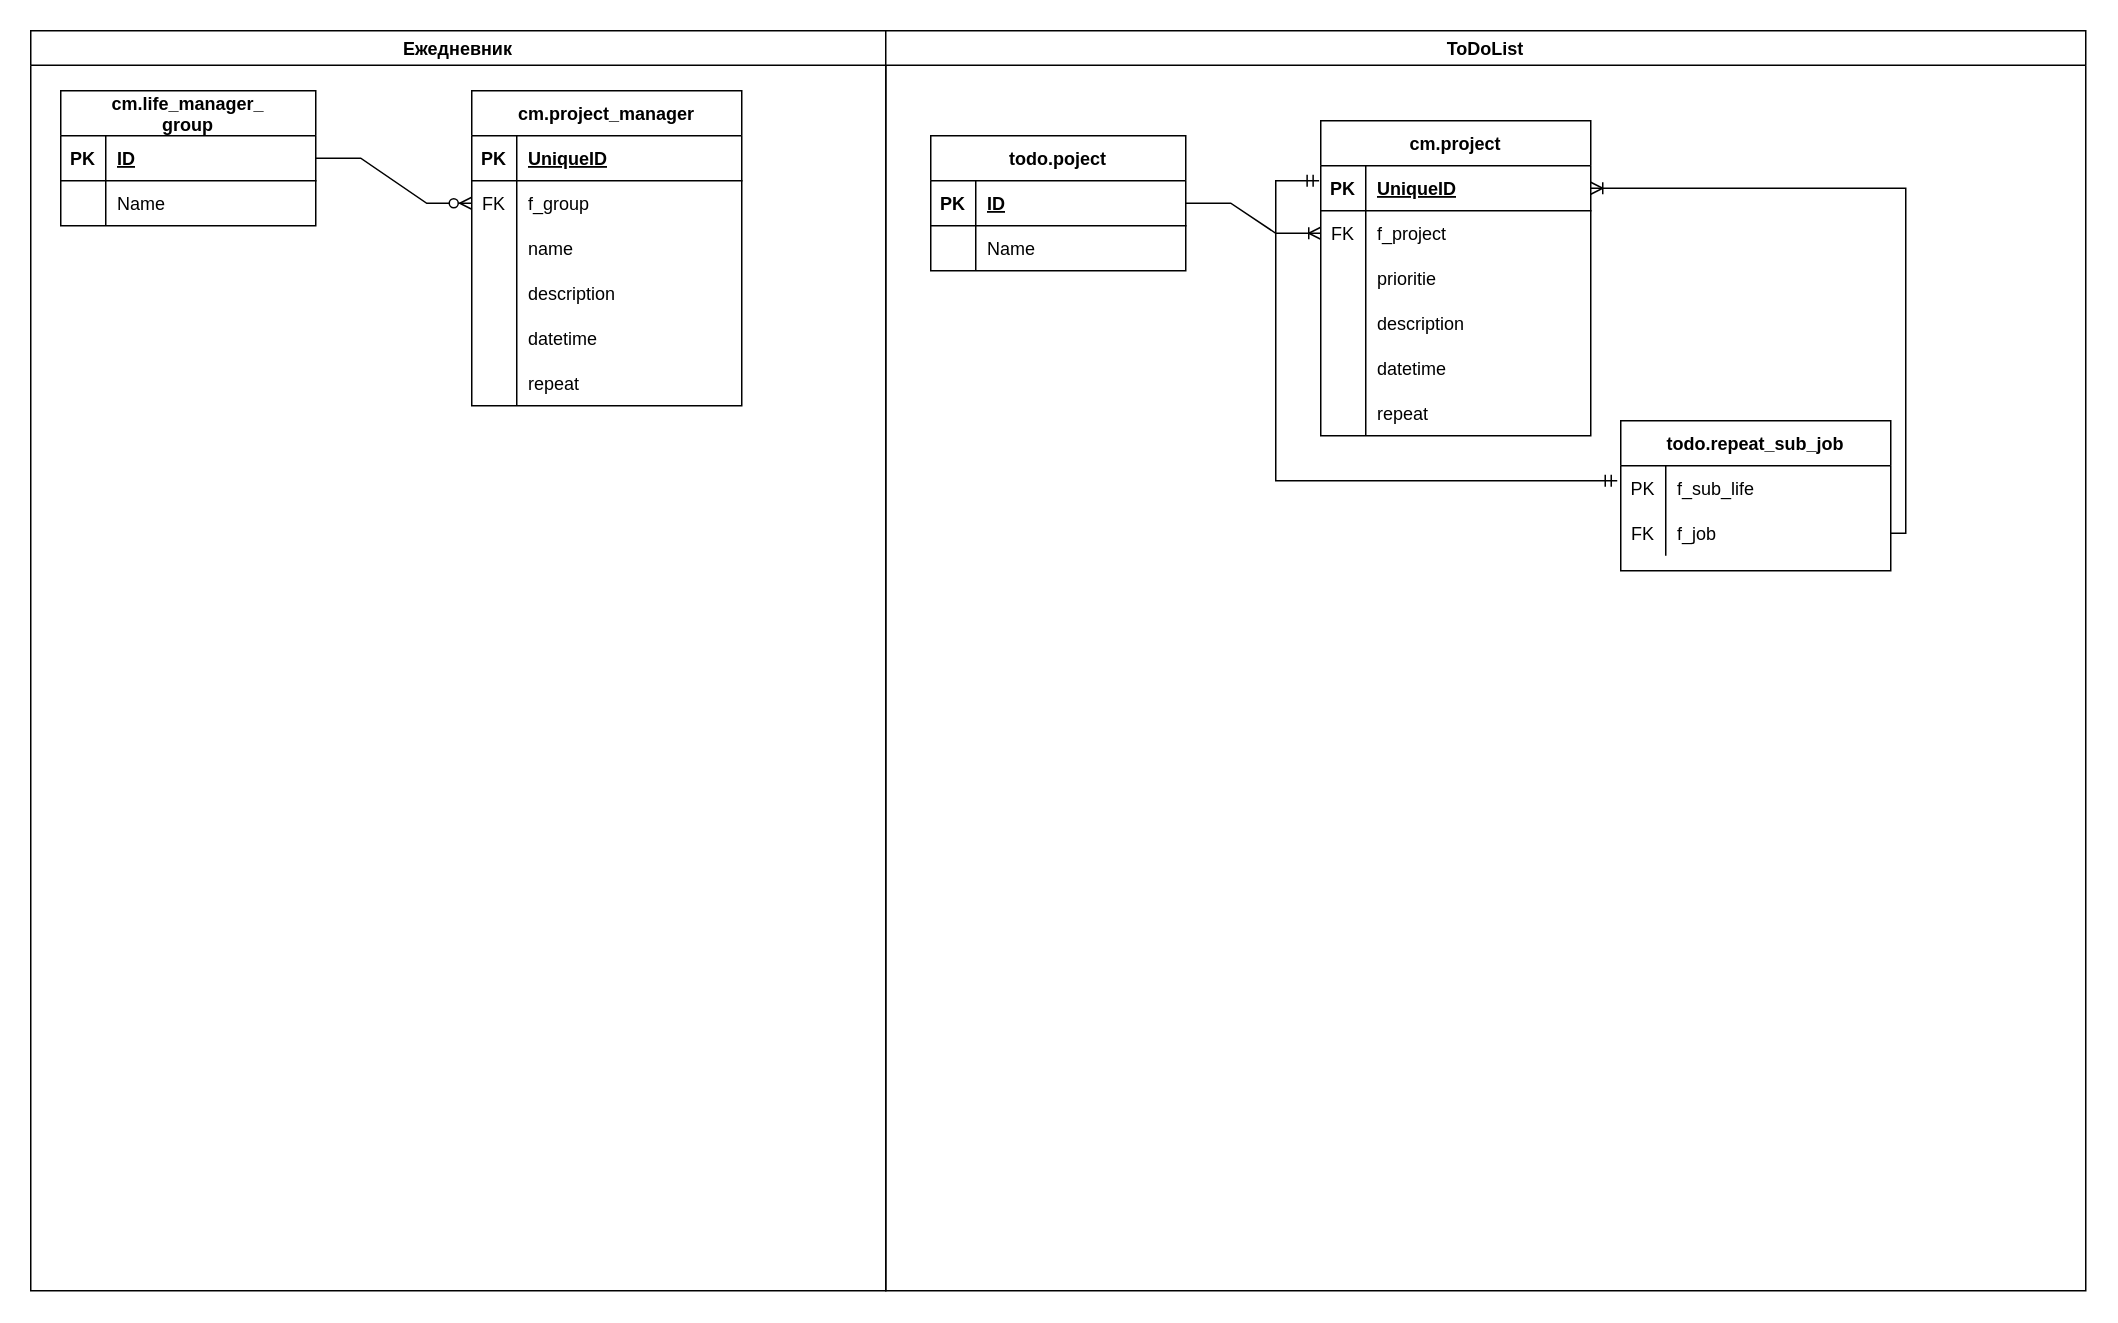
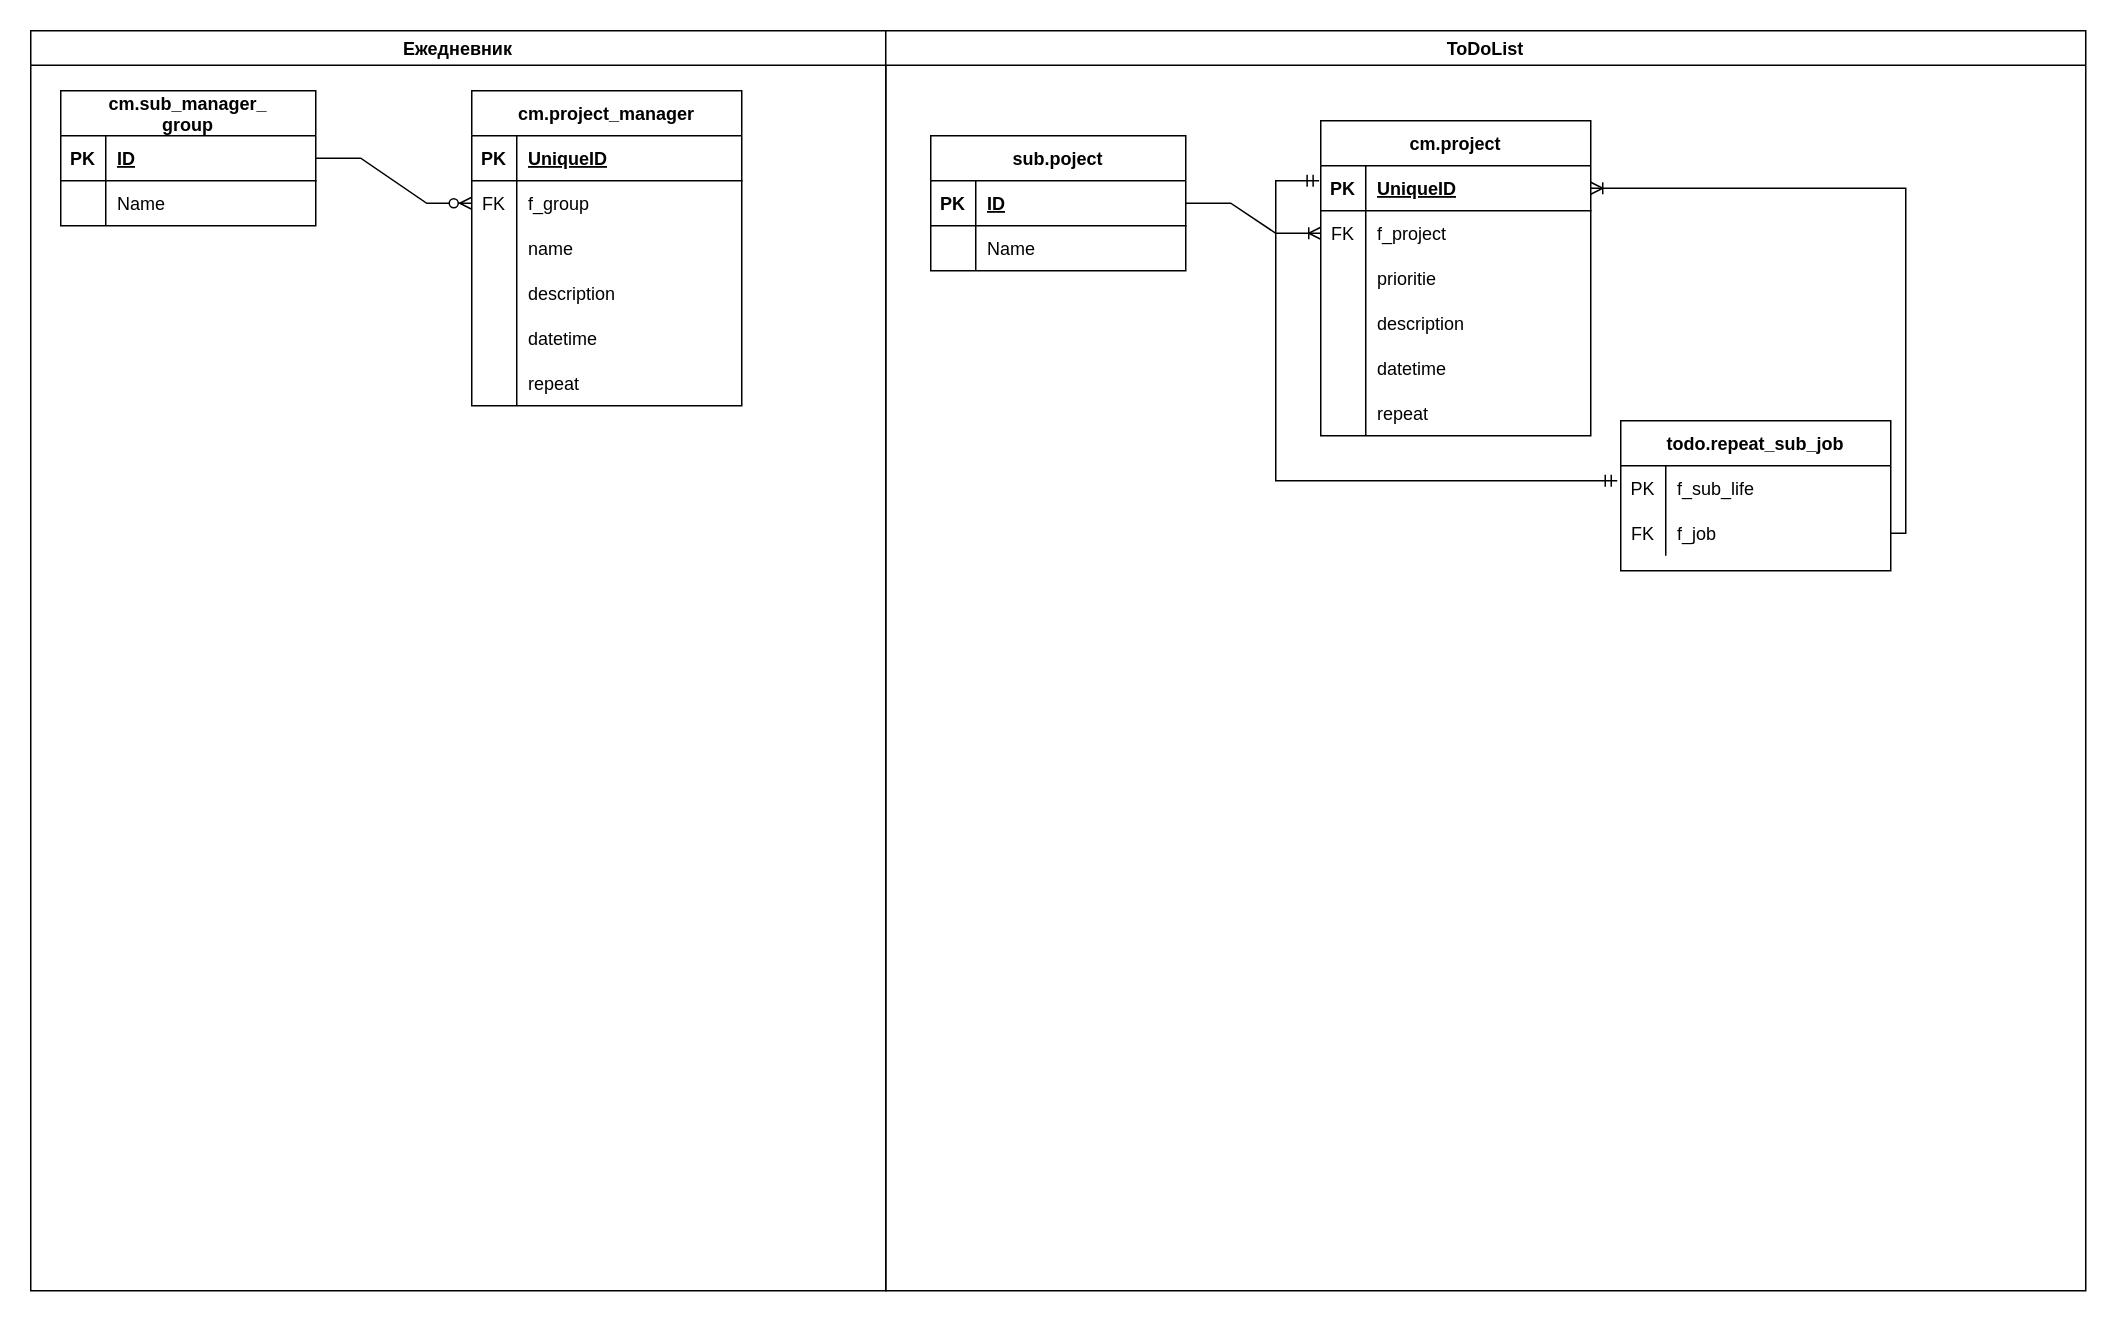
node "cm.life_manager_ group": label "cm.life_manager_ group" -> "cm.sub_manager_ group"
node "todo.poject": label "todo.poject" -> "sub.poject"
